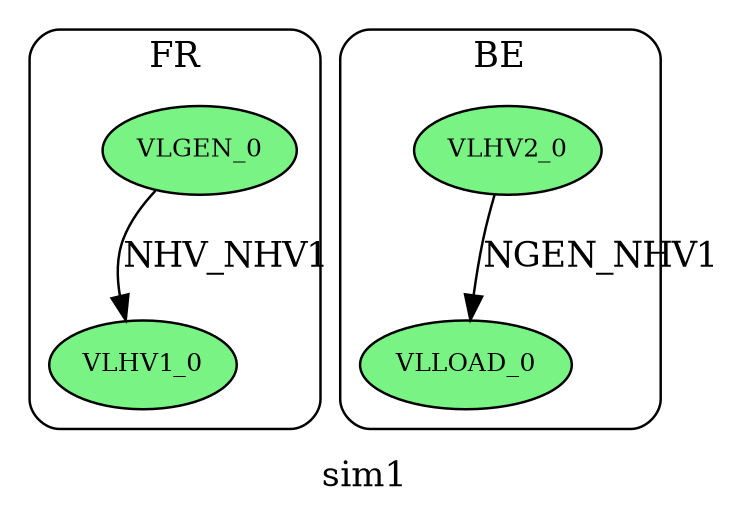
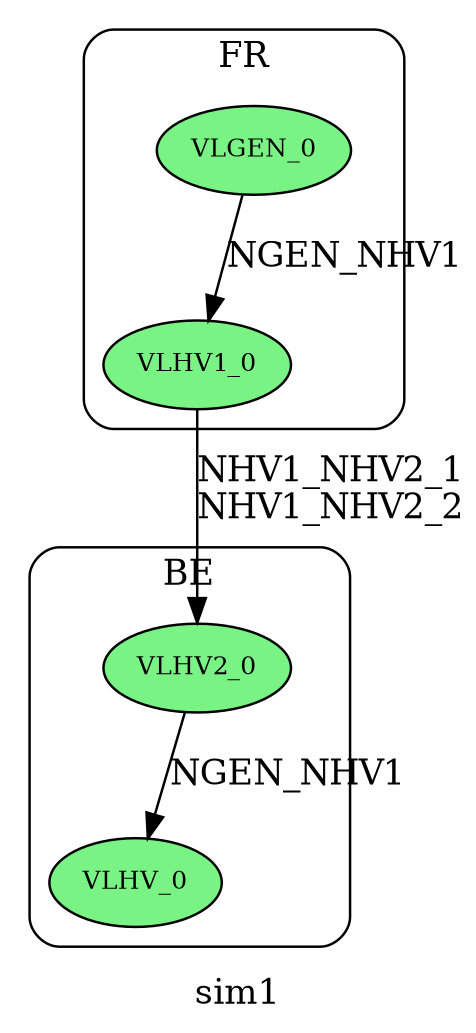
edge "VLGEN_0" -> "VLHV1_0": label "NHV_NHV1" -> "NGEN_NHV1"
node "VLLOAD_0": label "VLLOAD_0" -> "VLHV_0"
edge "VLHV1_0" -> "VLHV2_0": added, label "NHV1_NHV2_1 NHV1_NHV2_2"
